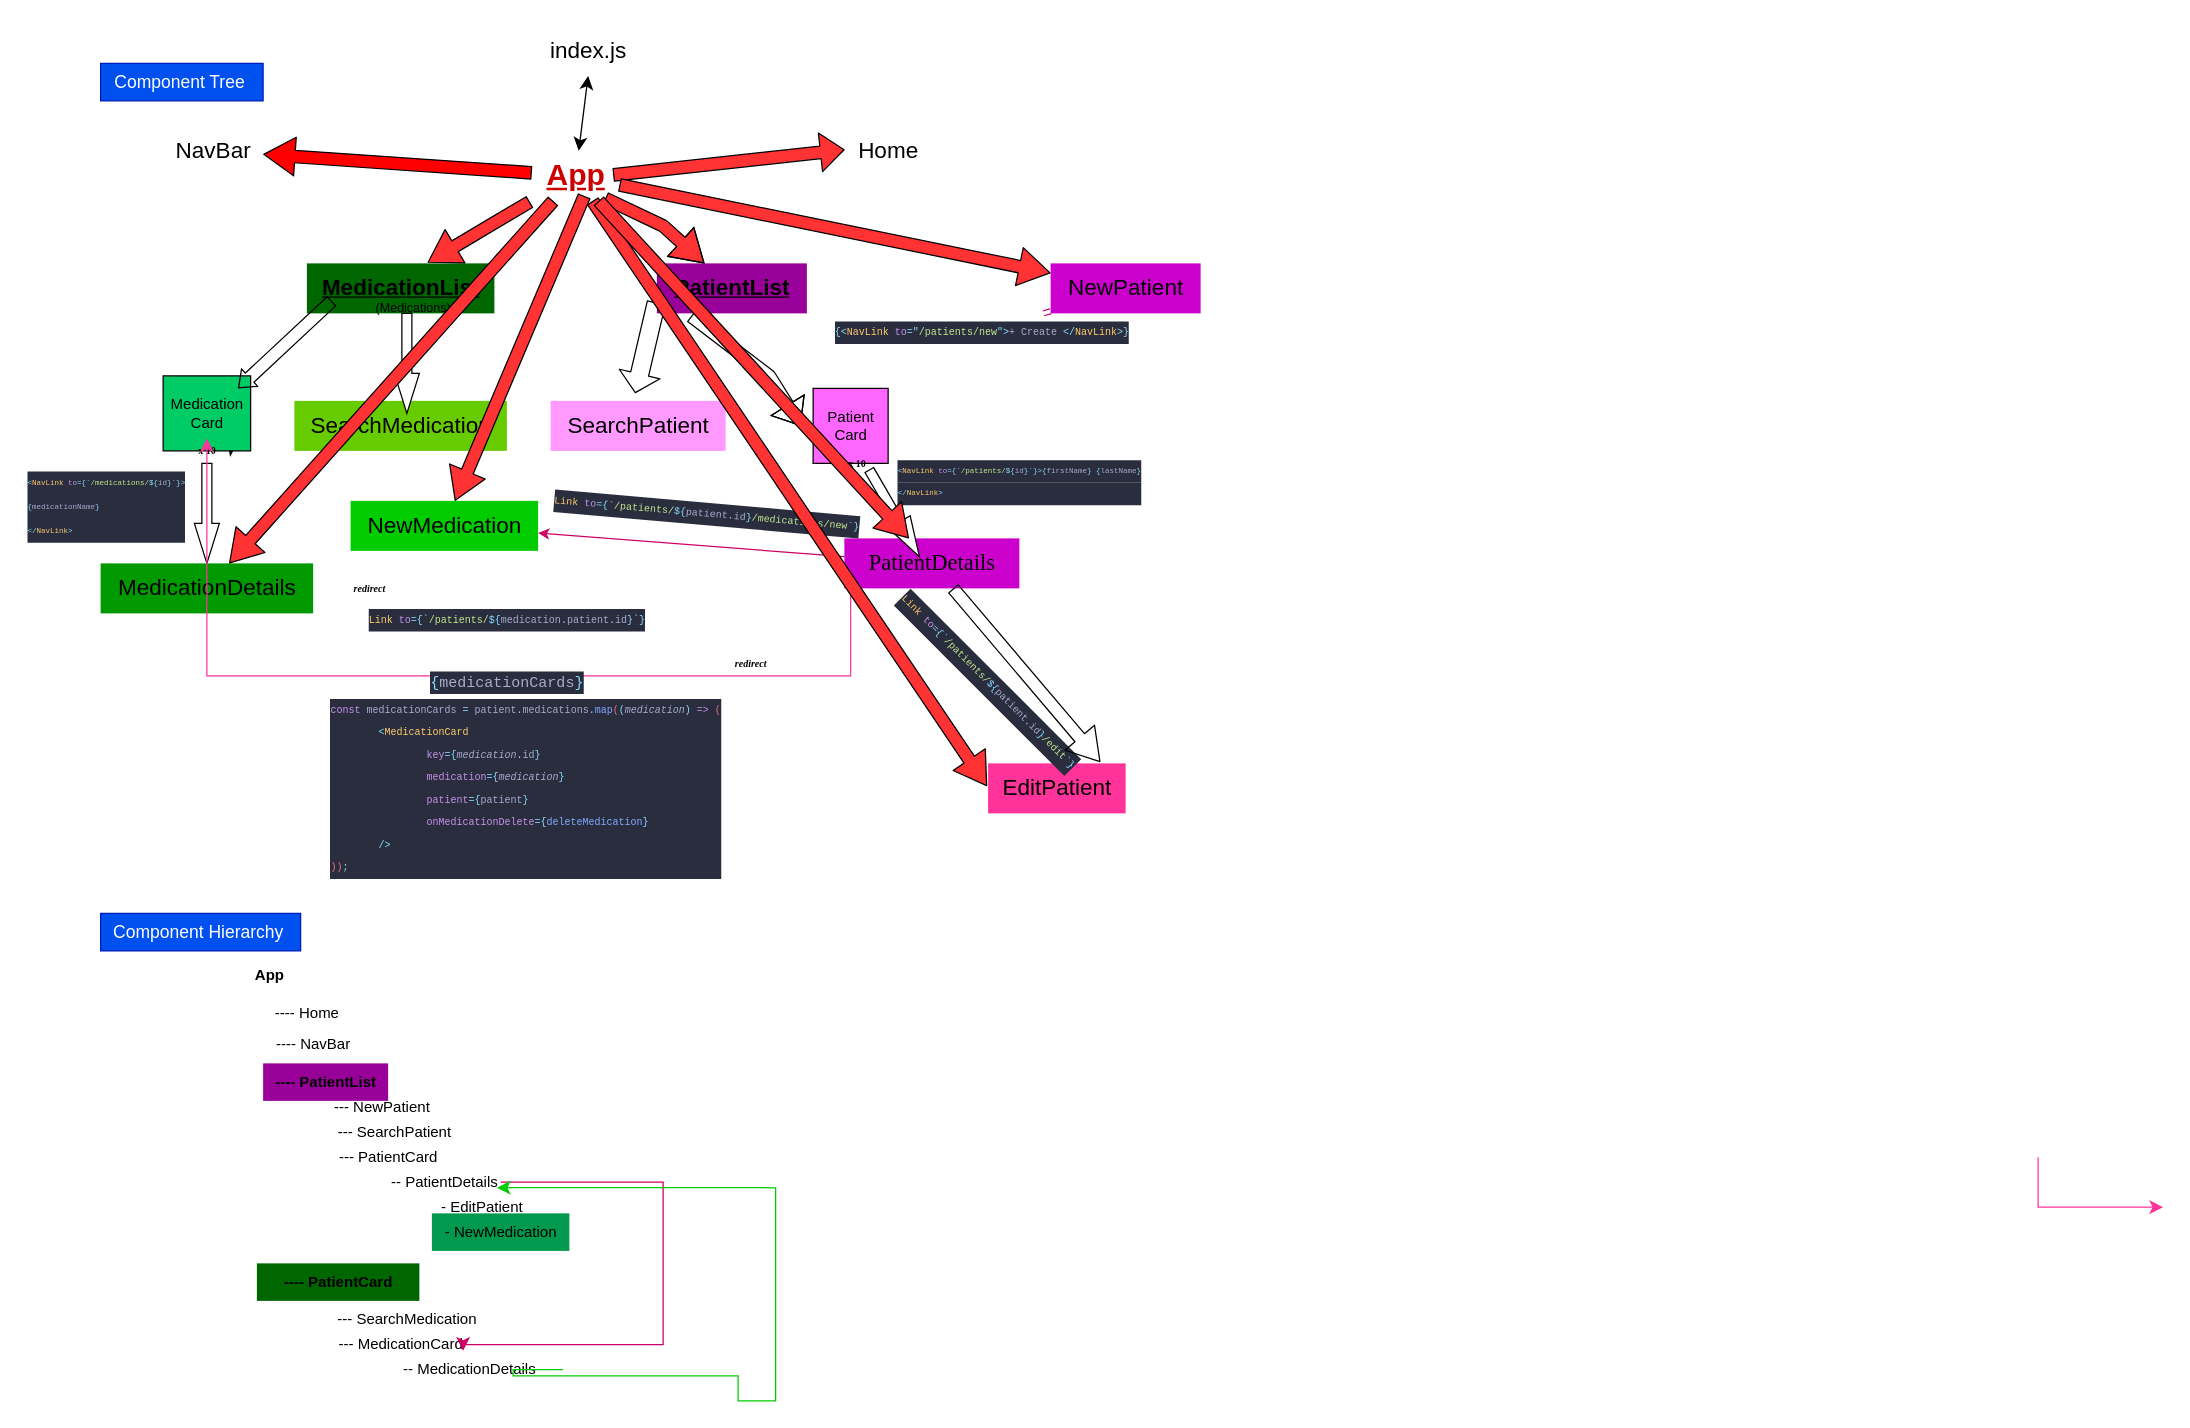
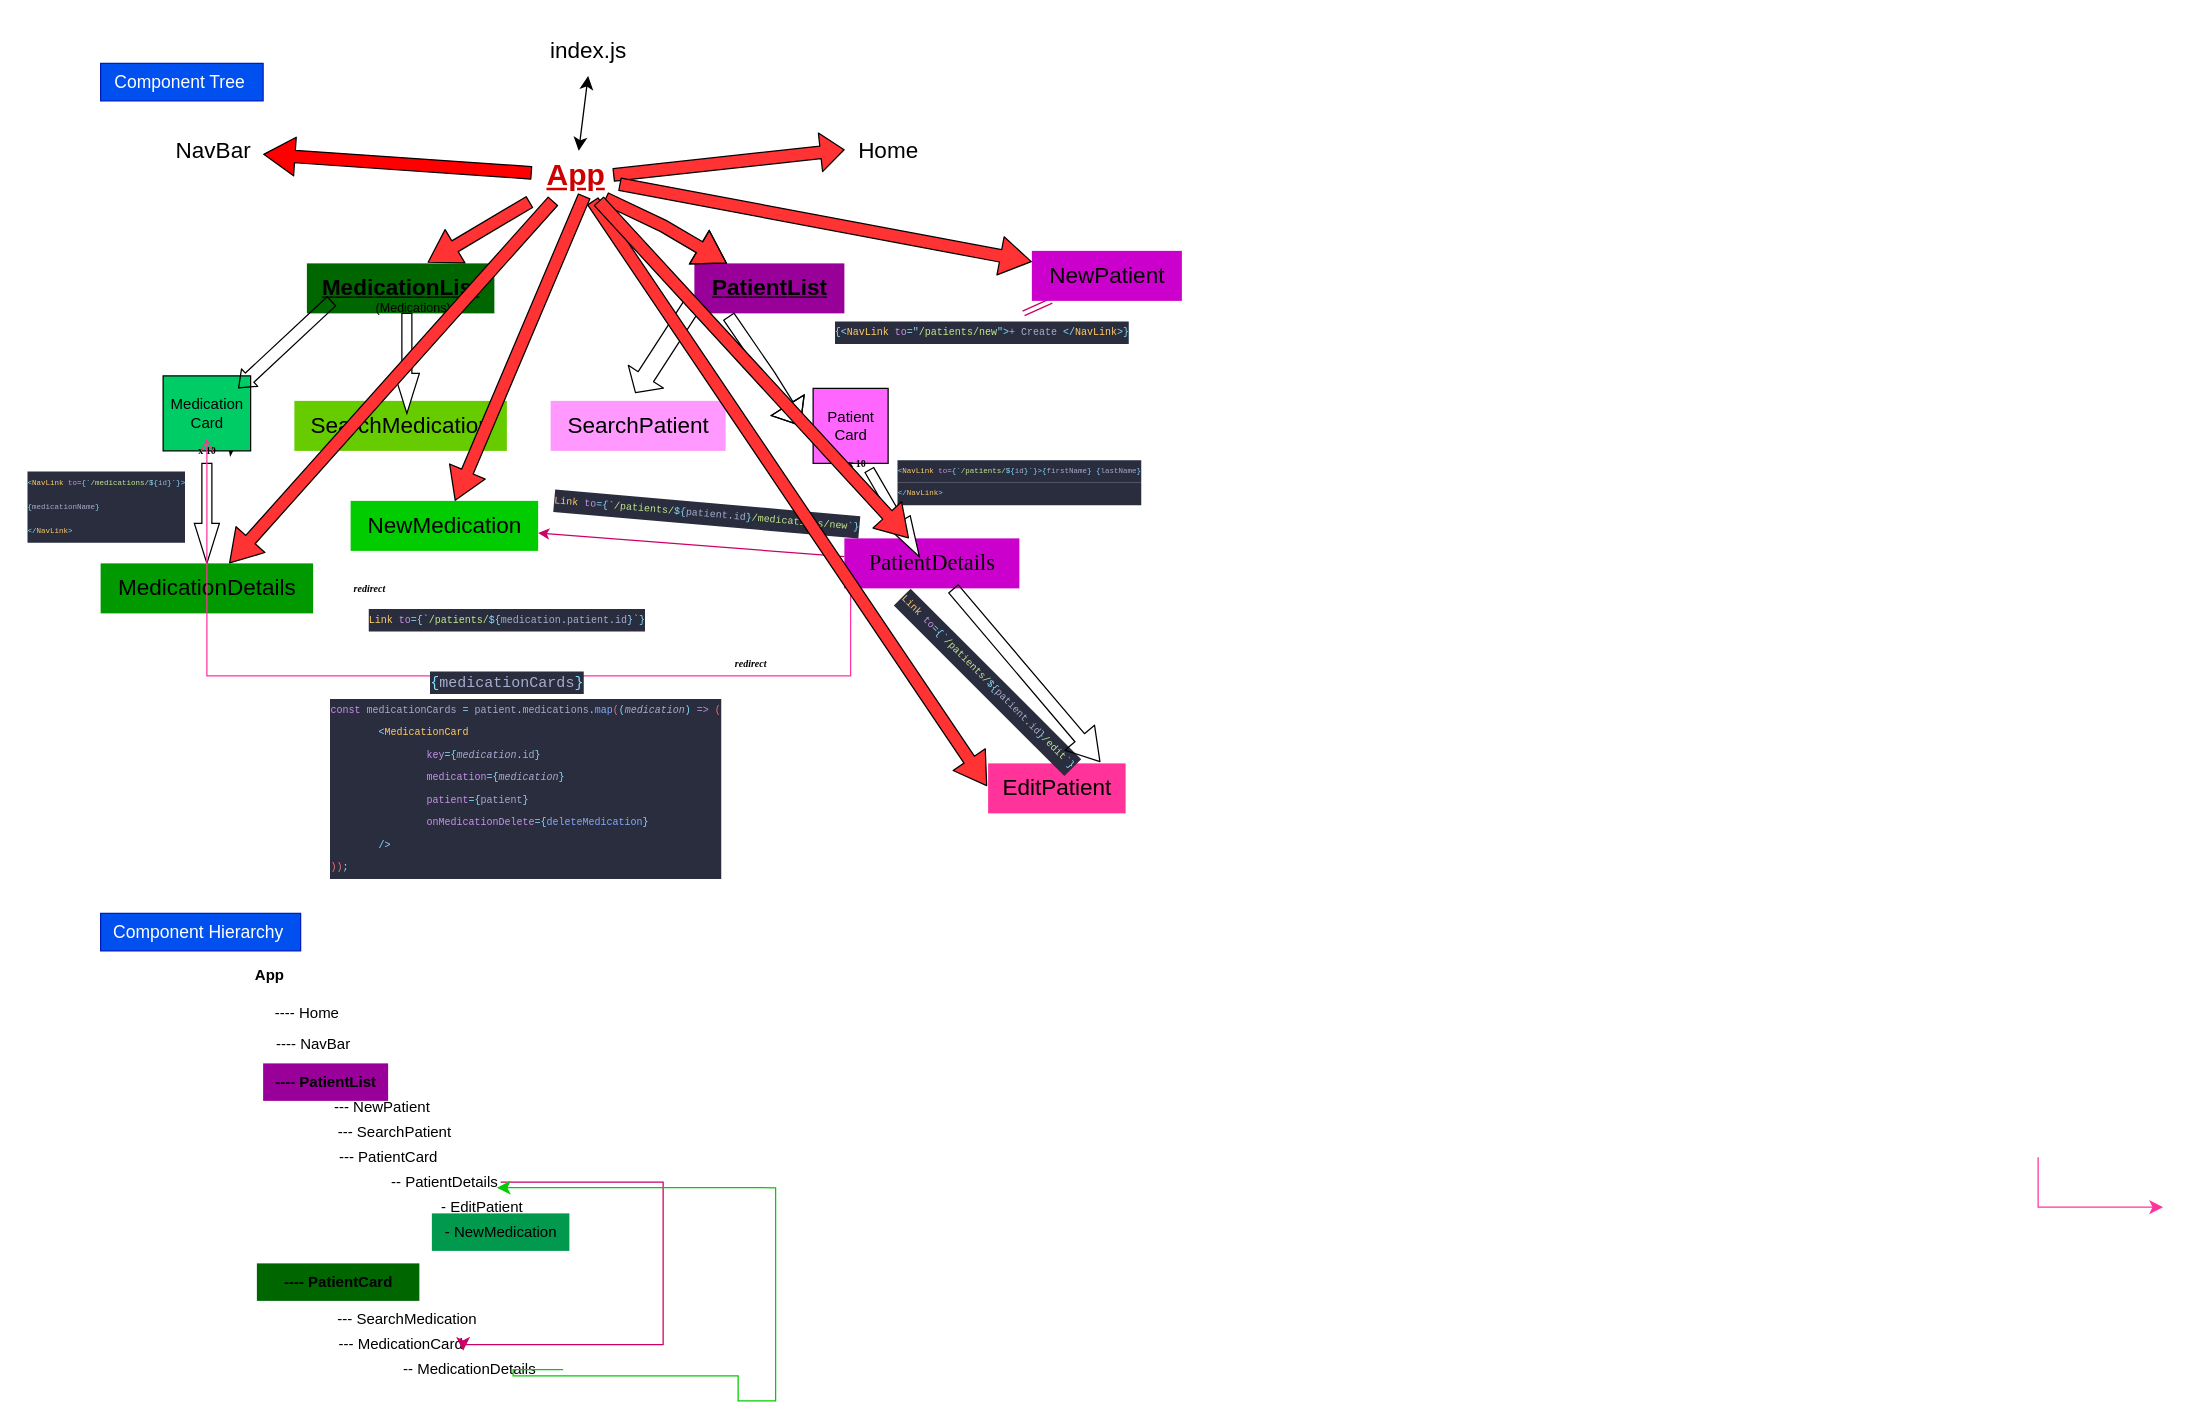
node "PatientList": moved (732, 288) -> (769, 288)
node "NewPatient": moved (1126, 288) -> (1107, 276)
edge "PatientDetails" -> "Medication Card": arrowhead classic -> open
